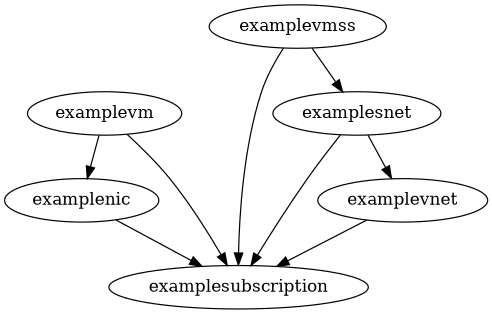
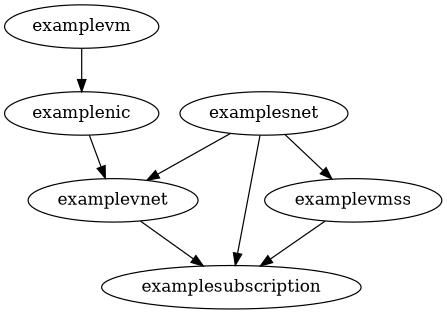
edge "examplevmss" -> "examplesnet": reversed
edge "examplevm" -> "examplesubscription": removed
edge "examplenic" -> "examplesubscription": now "examplenic" -> "examplevnet"
